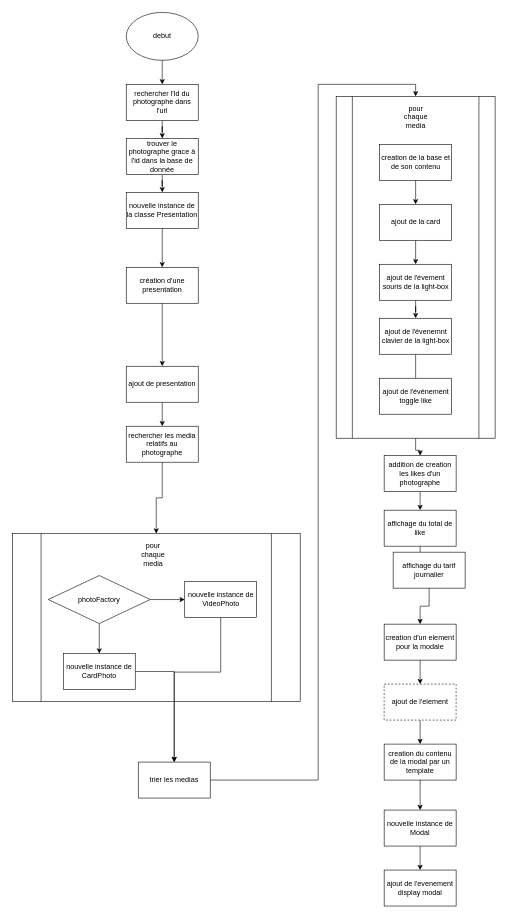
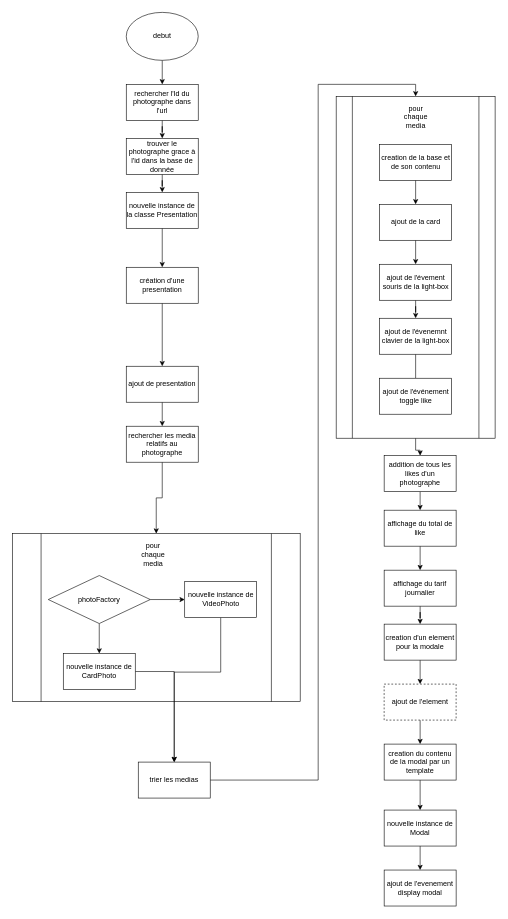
node "addition de creation les likes d'un photographe": label "addition de creation les likes d'un photographe" -> "addition de tous les likes d'un photographe"
node "affichage du tarif journalier": moved (429, 570) -> (420, 588)
